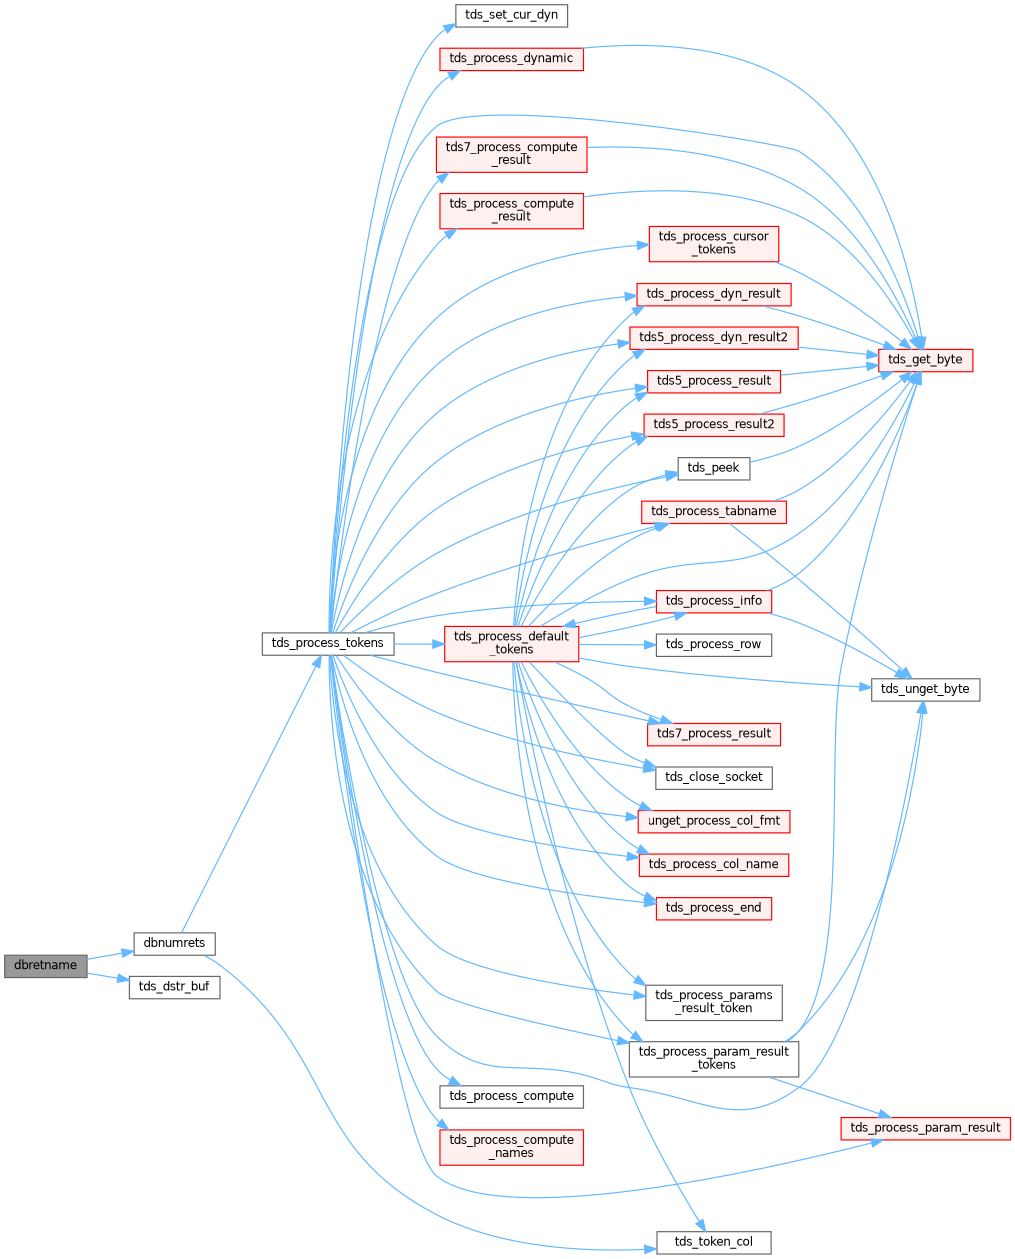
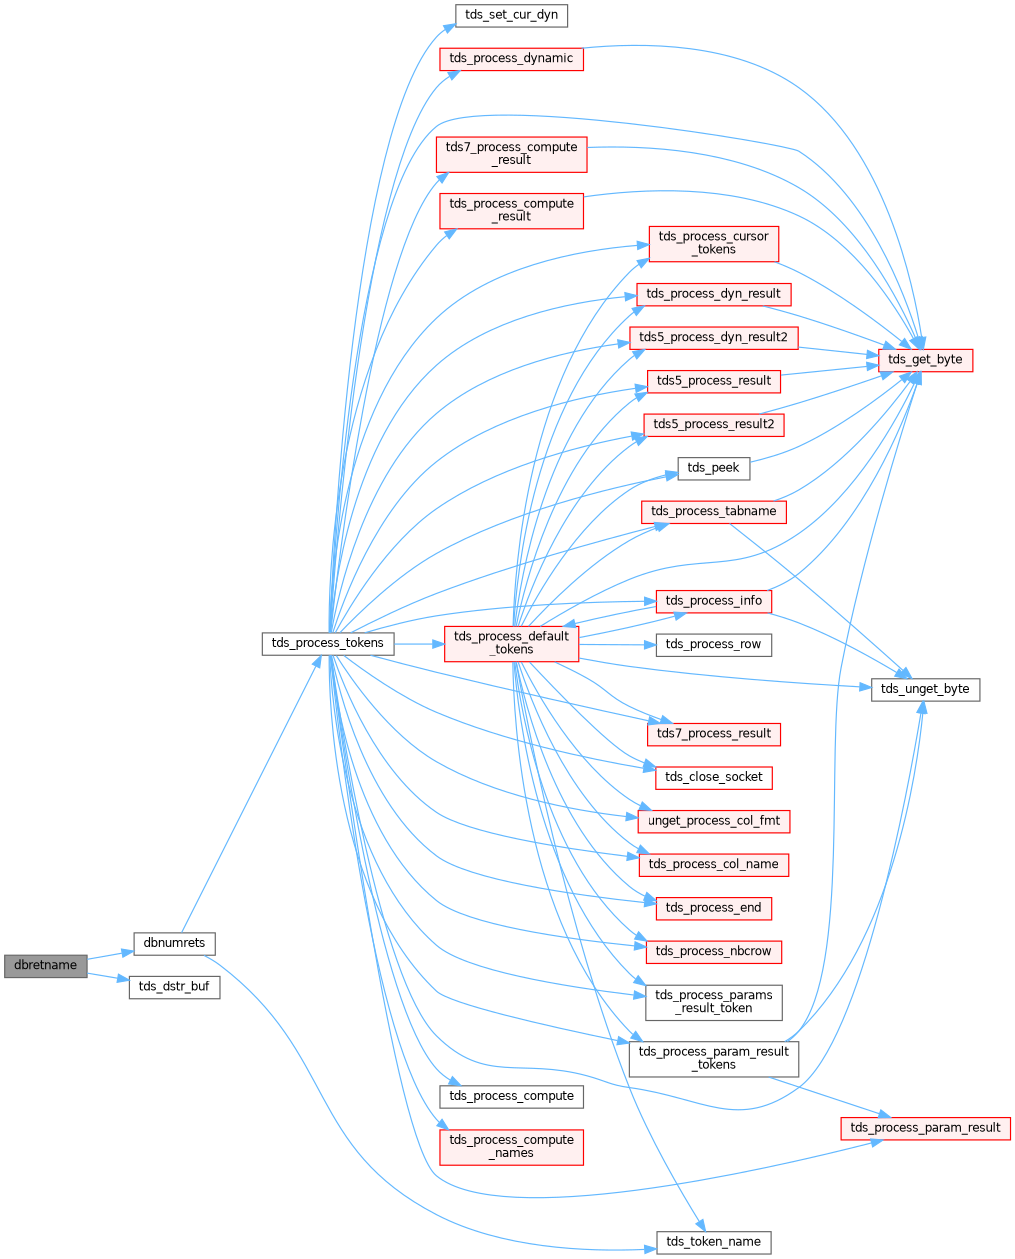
edge "tds_process_default _tokens" -> "tds_process_cursor _tokens": added
node "tds_close_socket": color grey40 -> red
node "tds_process_nbcrow": added
node "tds_token_col": label "tds_token_col" -> "tds_token_name"
